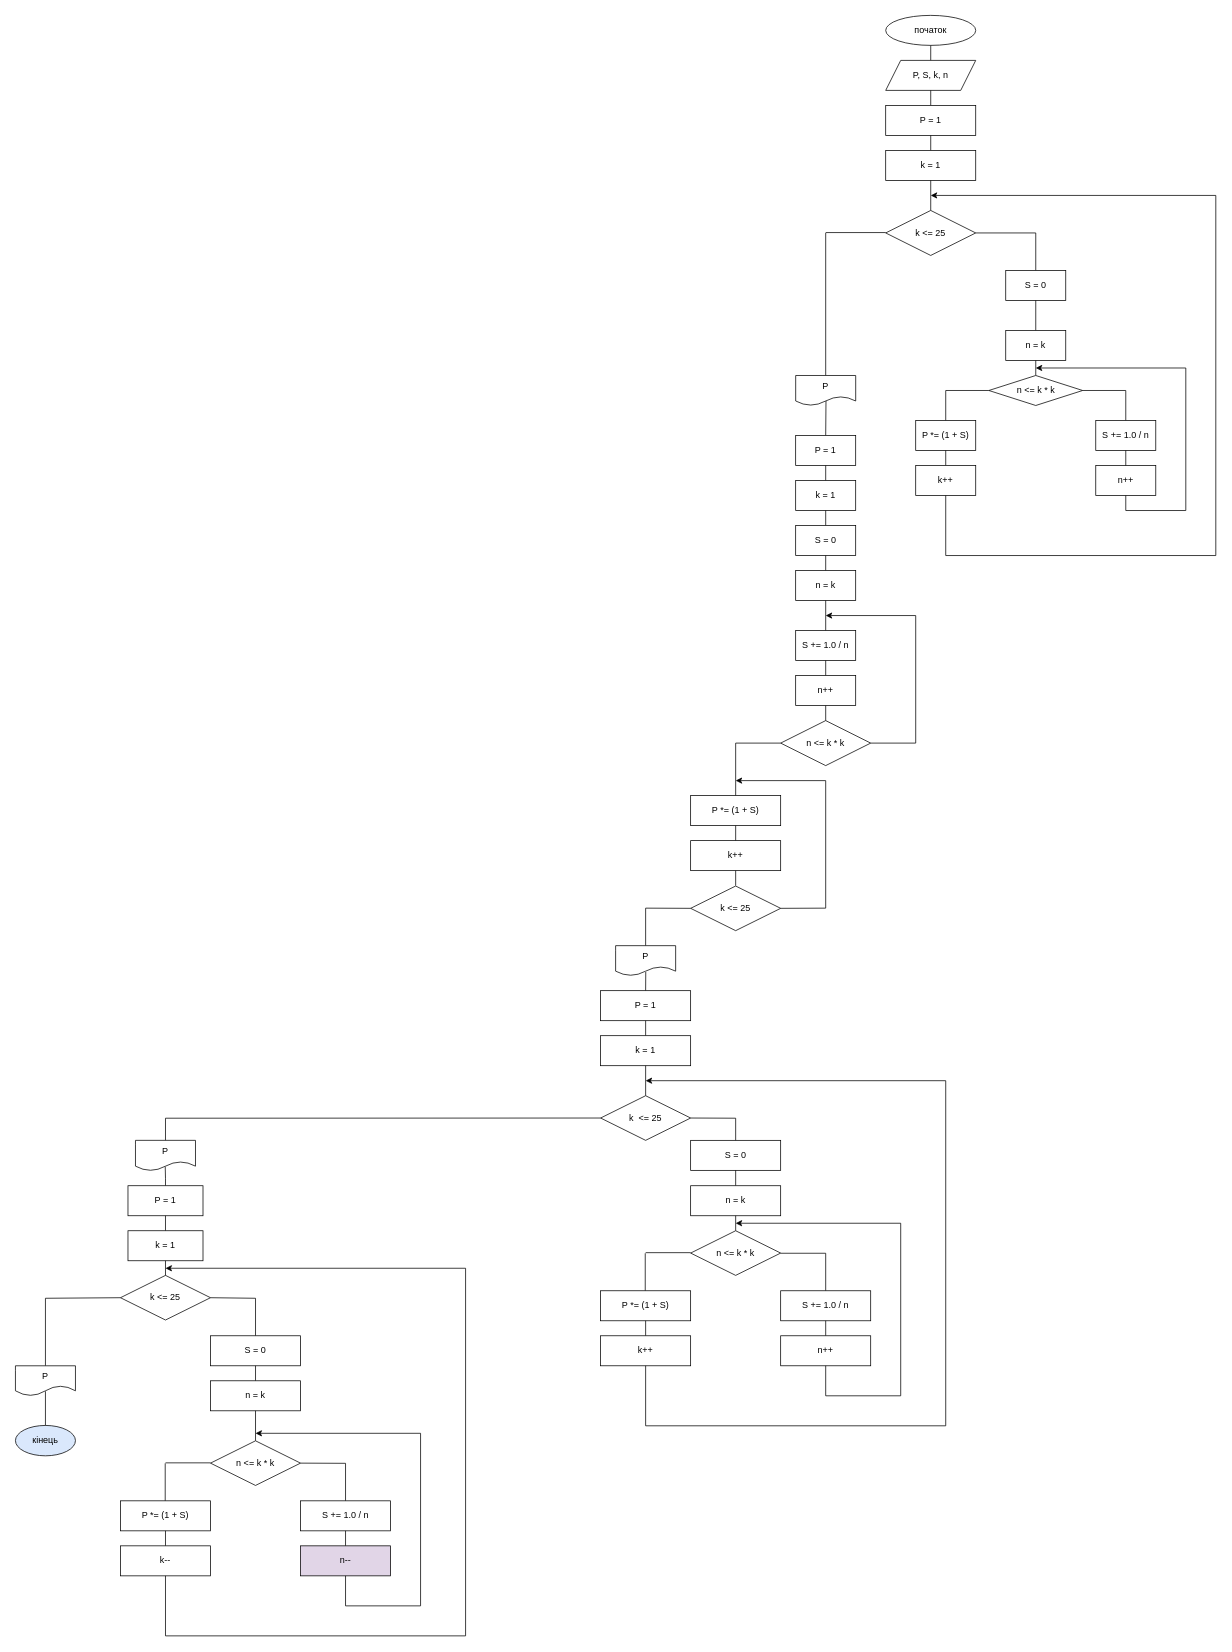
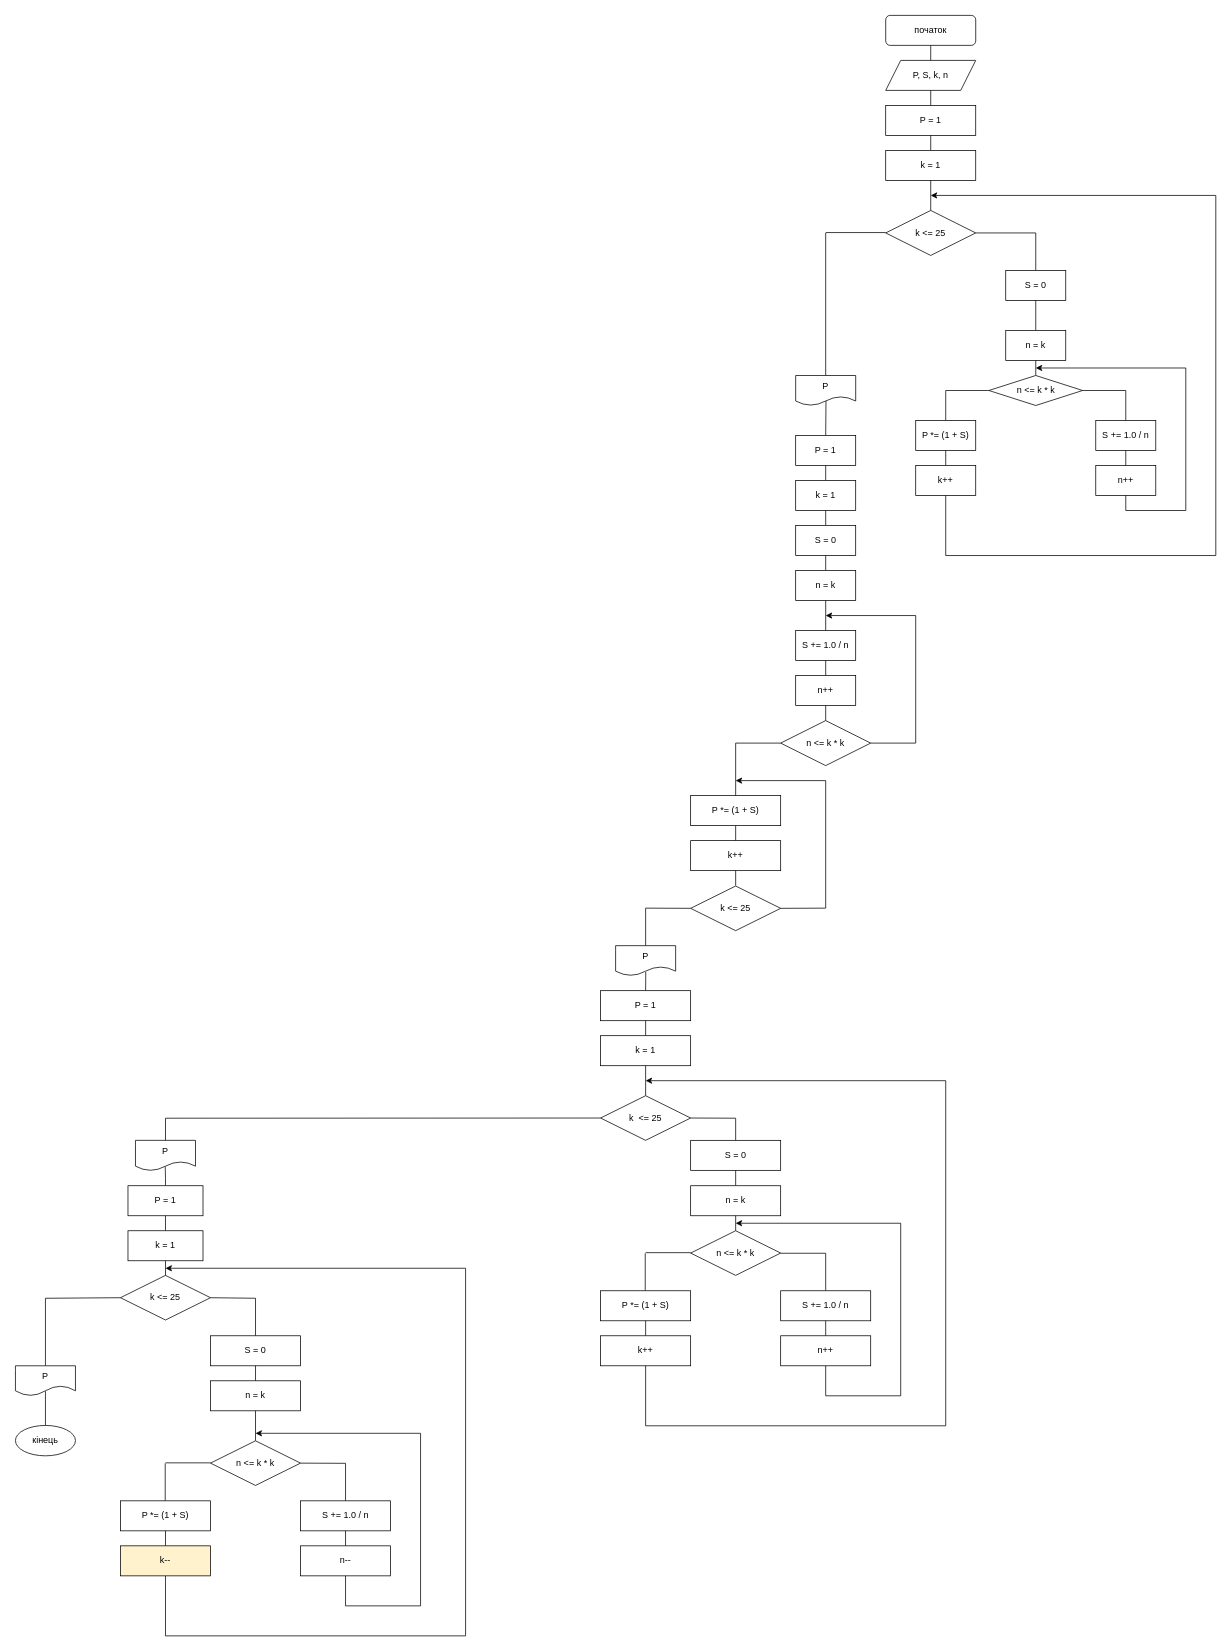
node "початок": shape ellipse -> rounded rectangle
node "кінець": fillcolor #dae8fc -> #ffffff
node "k--": fillcolor #ffffff -> #fff2cc
node "n--": fillcolor #e1d5e7 -> #ffffff
